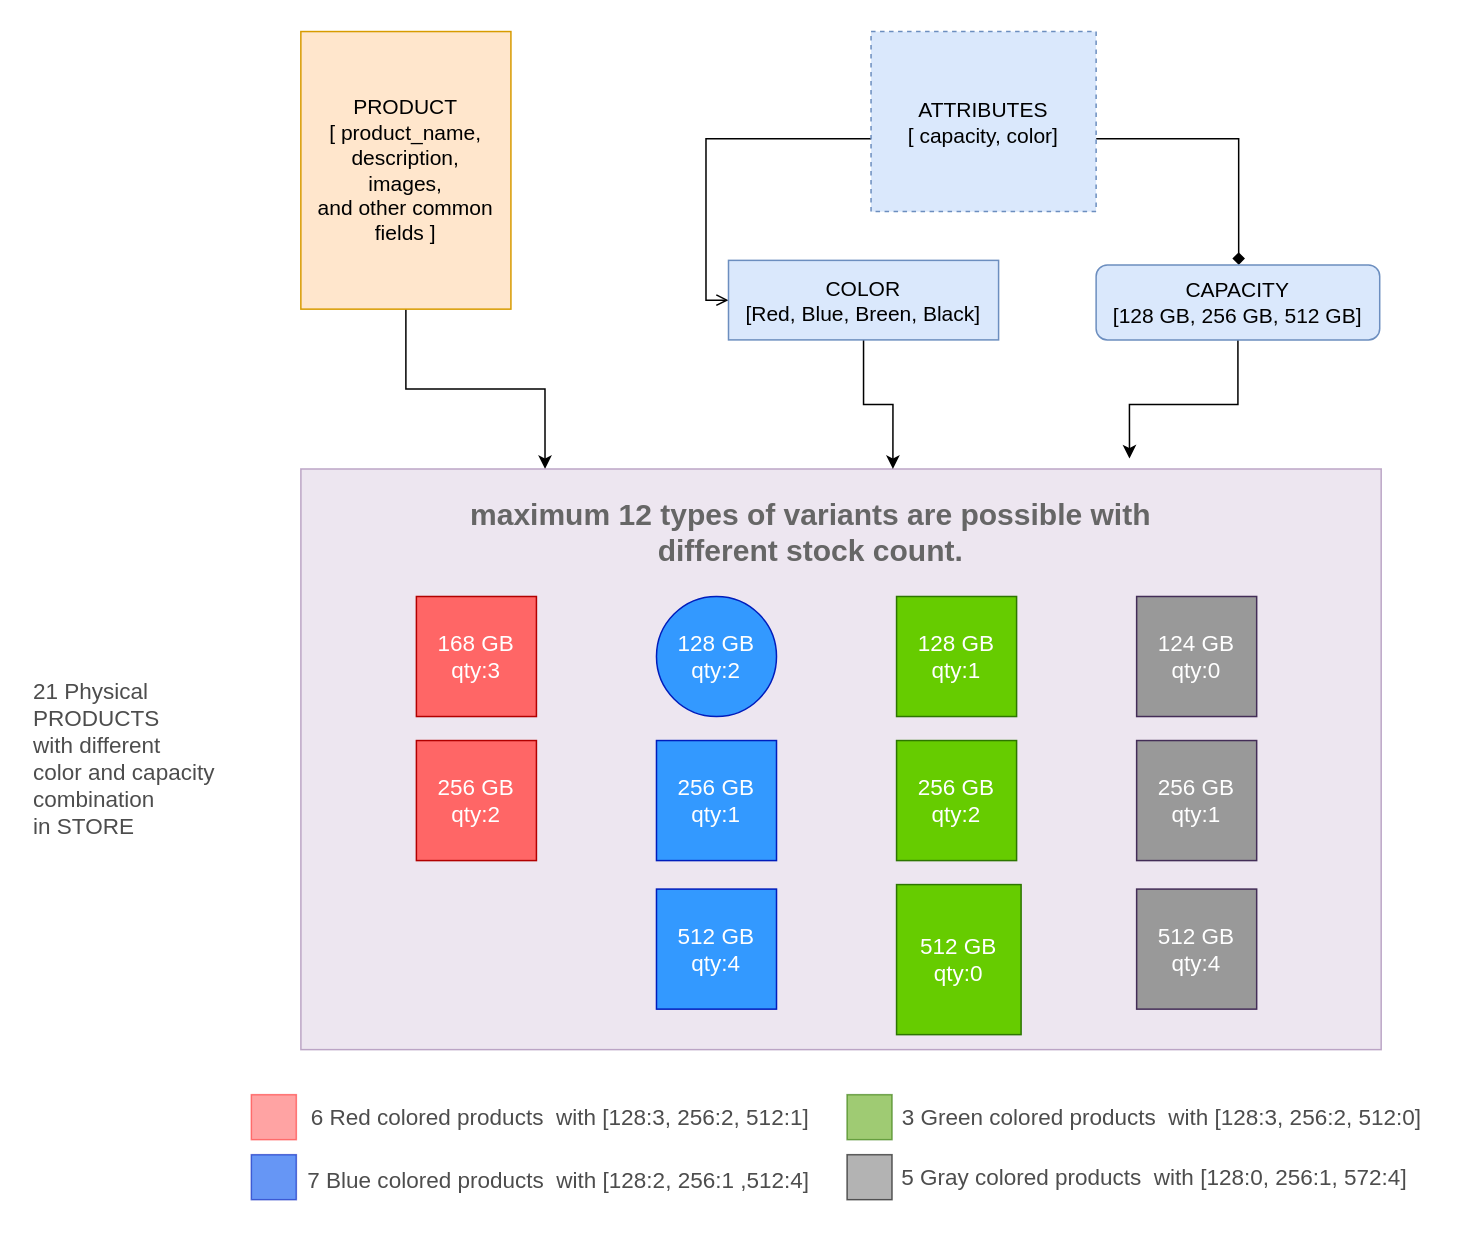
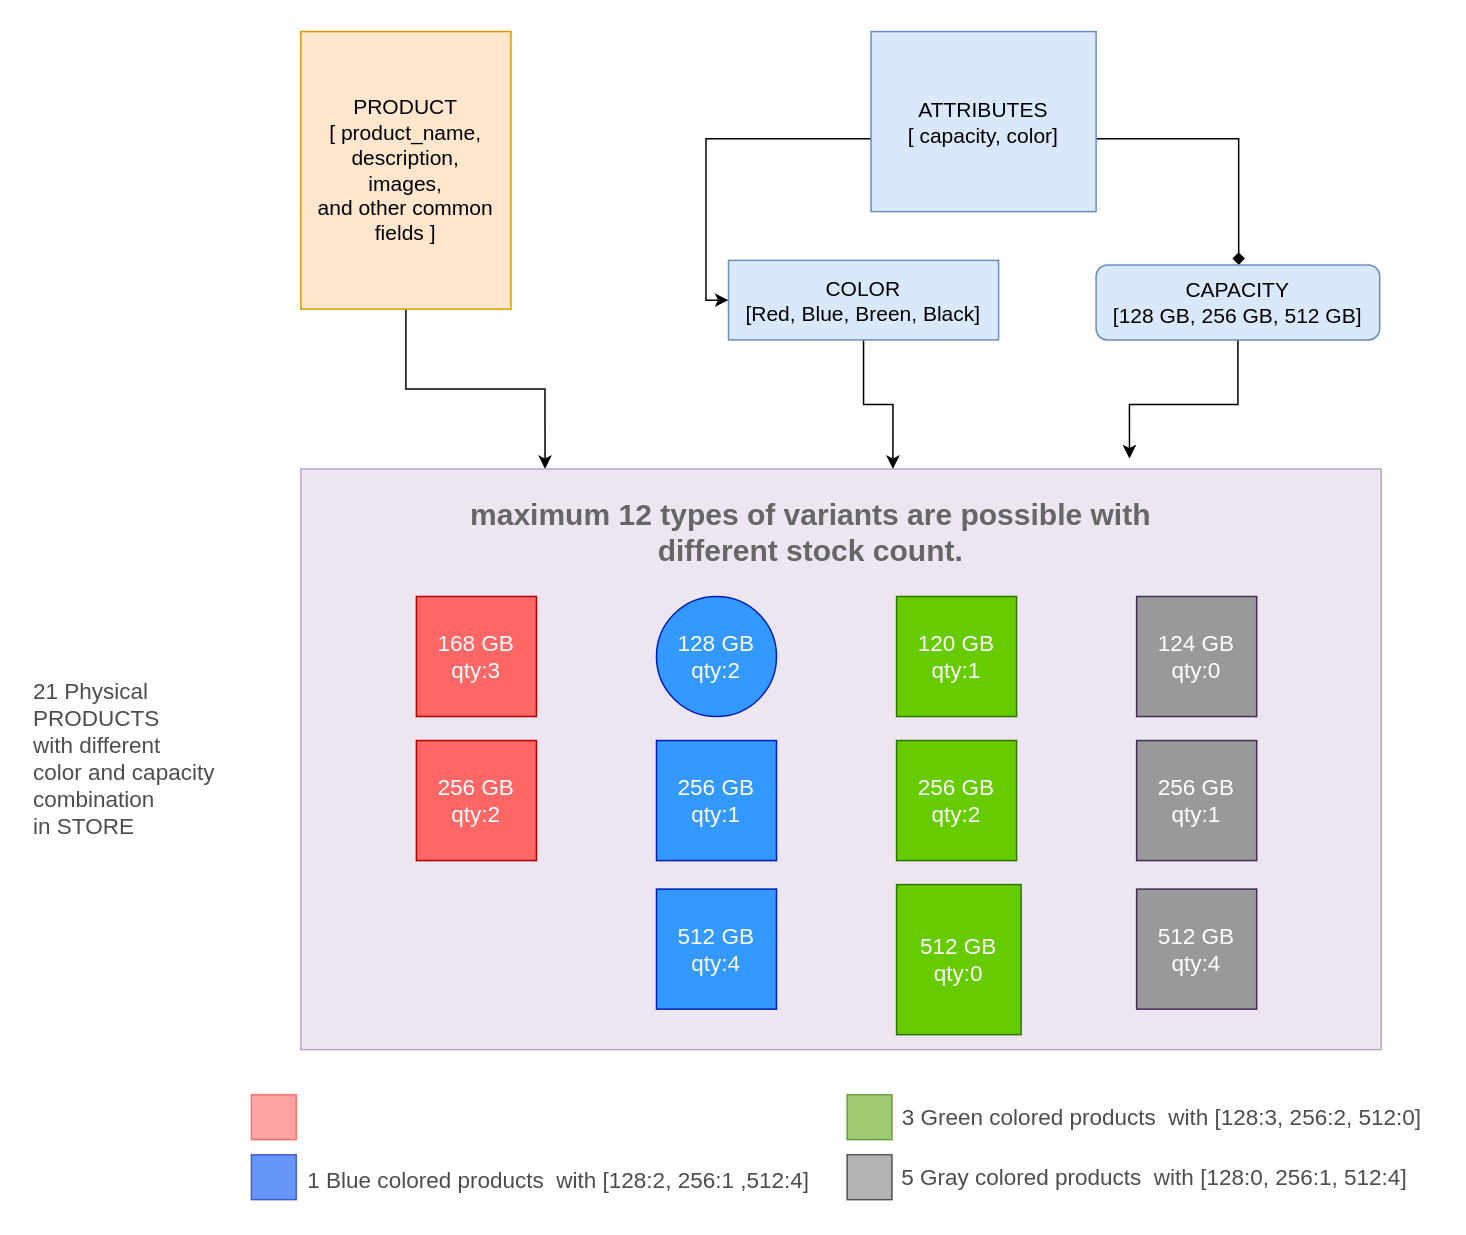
node "ATTRIBUTES[ capacity, color]": style dashed -> solid
edge "ATTRIBUTES[ capacity, color]" -> "COLOR[Red, Blue, Breen, Black]": arrowhead open -> classic
node "128 GBqty:1": label "128 GBqty:1" -> "120 GBqty:1"
node "6 Red colored products with [128:3, 256:2, 512:1]": removed
node "5 Gray colored products with [128:0, 256:1, 572:4]": label "5 Gray colored products with [128:0, 256:1, 572:4]" -> "5 Gray colored products with [128:0, 256:1, 512:4]"
node "7 Blue colored products with [128:2, 256:1 ,512:4]": label "7 Blue colored products with [128:2, 256:1 ,512:4]" -> "1 Blue colored products with [128:2, 256:1 ,512:4]"
